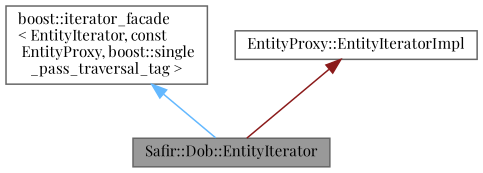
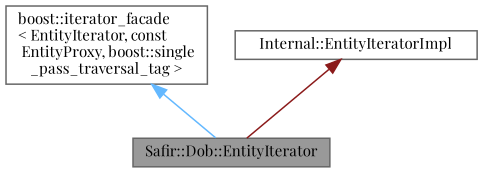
node "EntityProxy::EntityIteratorImpl": label "EntityProxy::EntityIteratorImpl" -> "Internal::EntityIteratorImpl"
